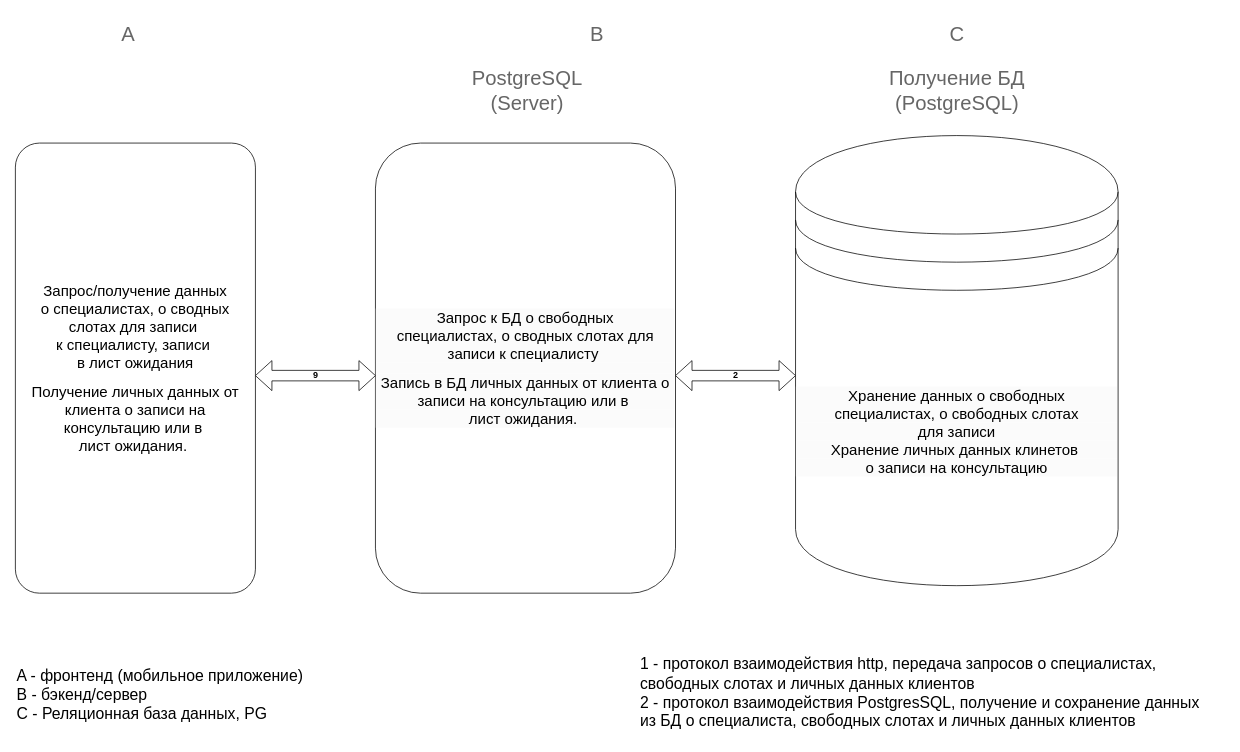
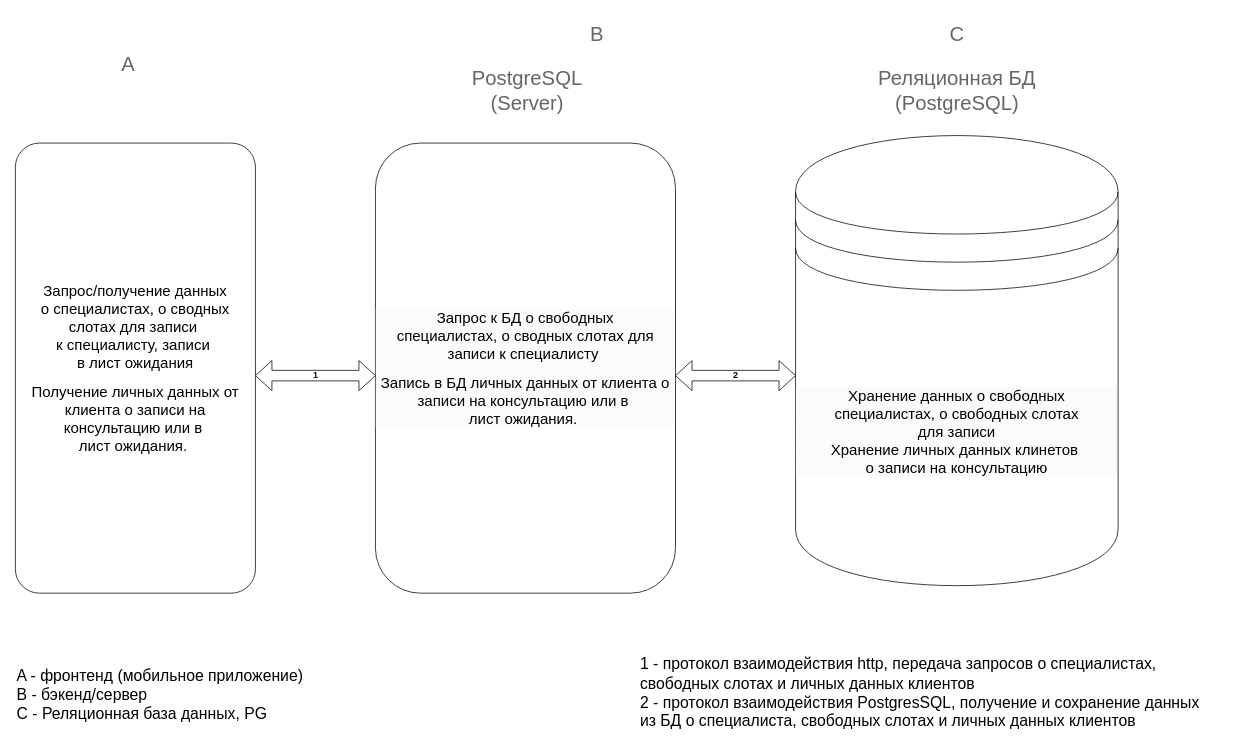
node "A": moved (128, 34) -> (128, 64)
node "Получение БД (PostgreSQL)": label "Получение БД (PostgreSQL)" -> "Реляционная БД (PostgreSQL)"
node "9": label "9" -> "1"
